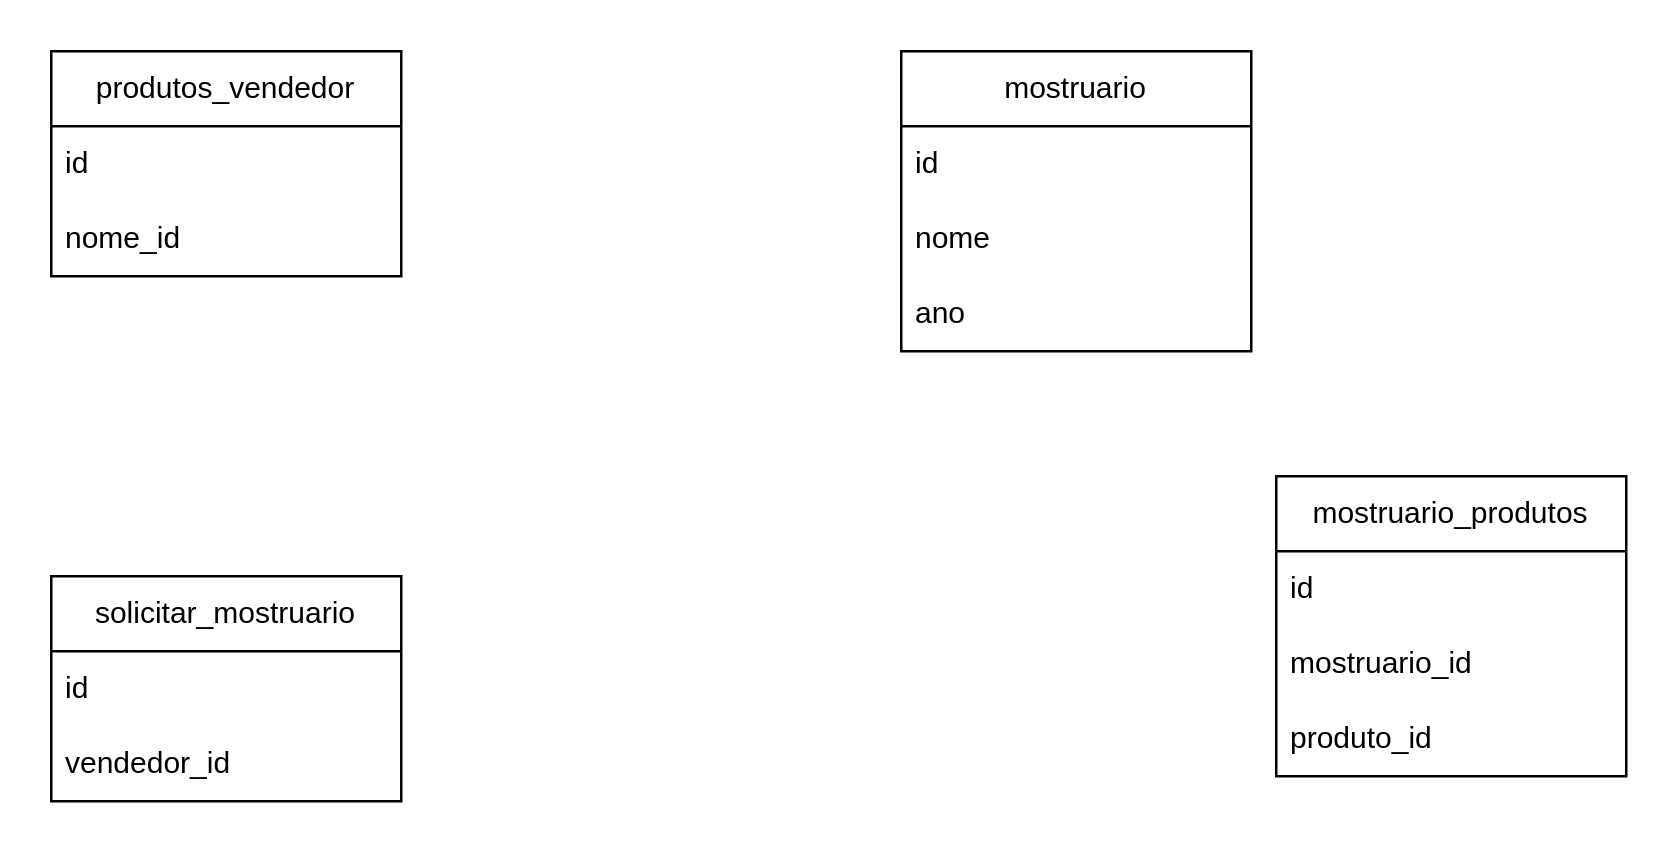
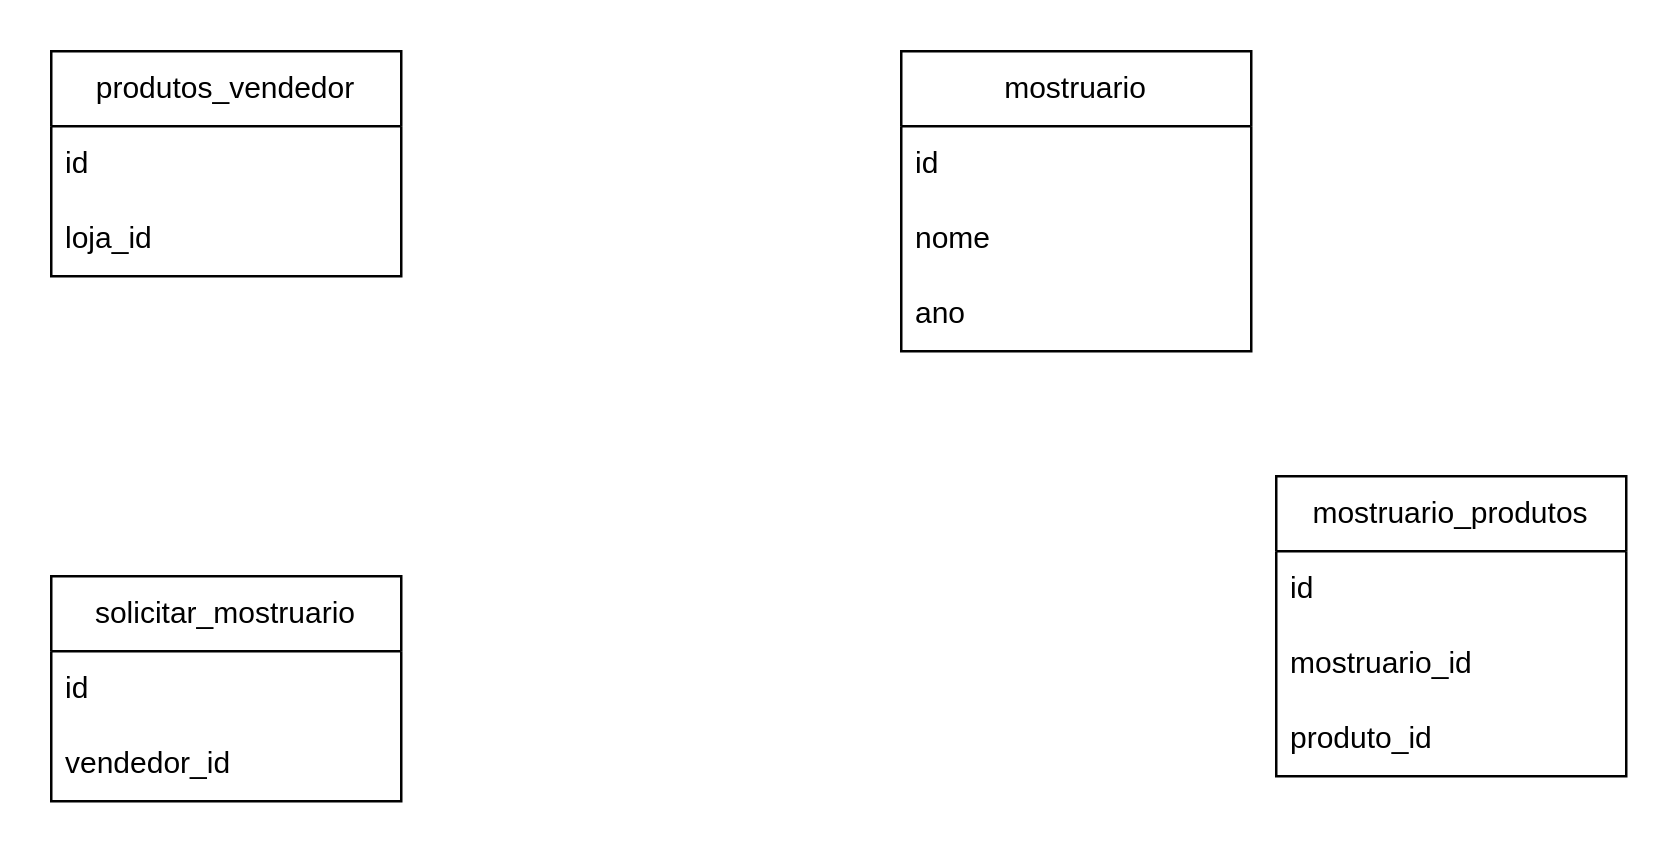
node "nome_id": label "nome_id" -> "loja_id"
